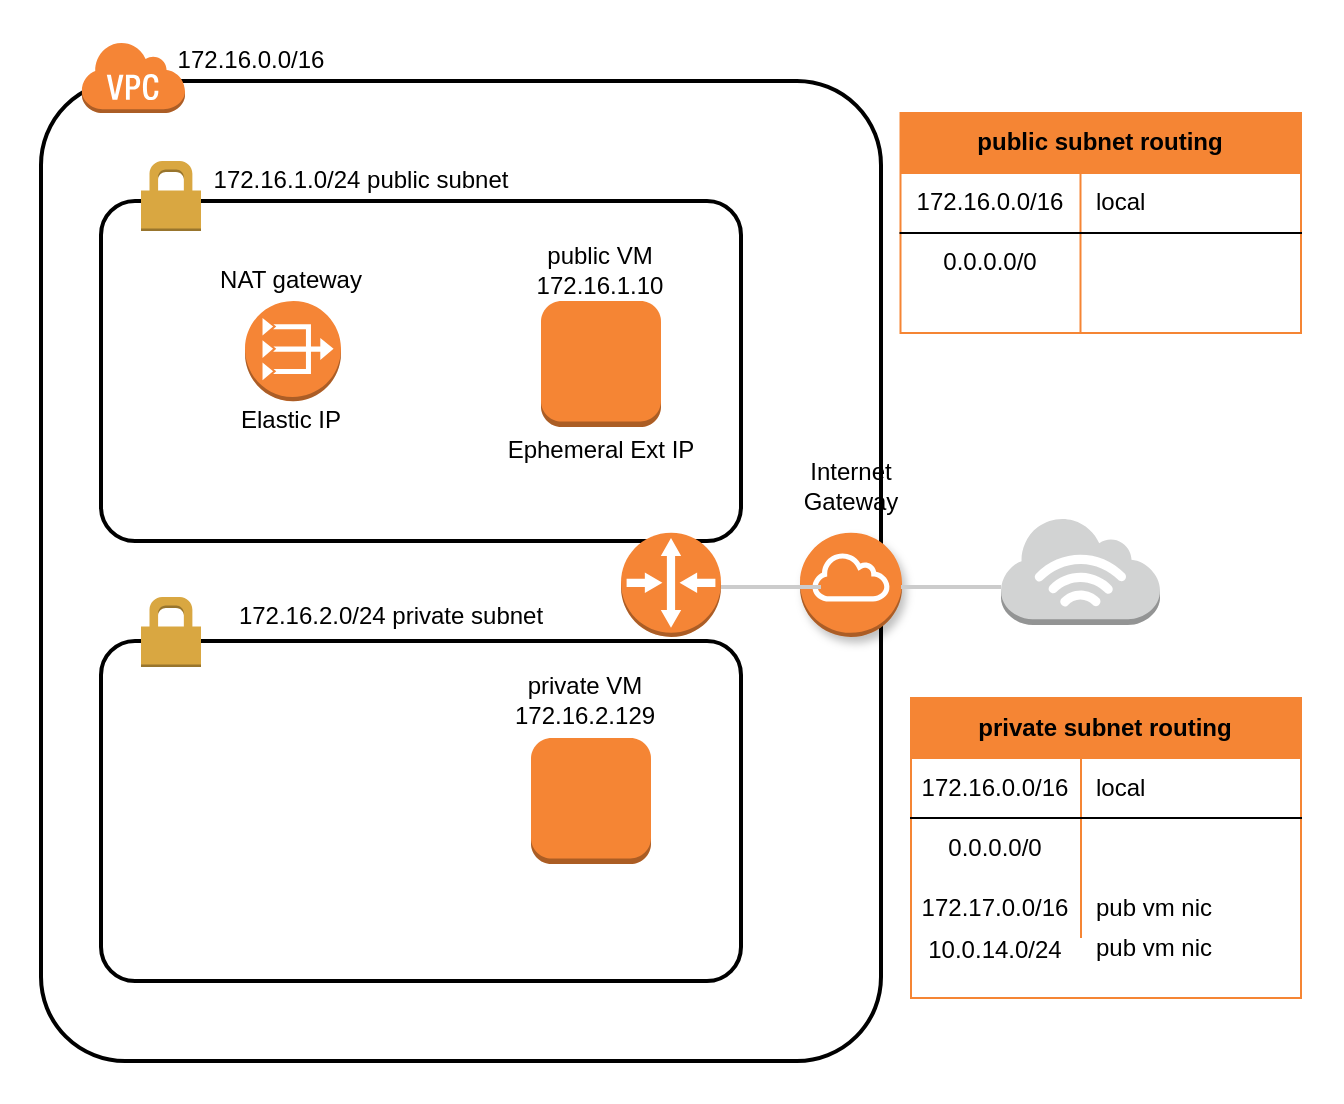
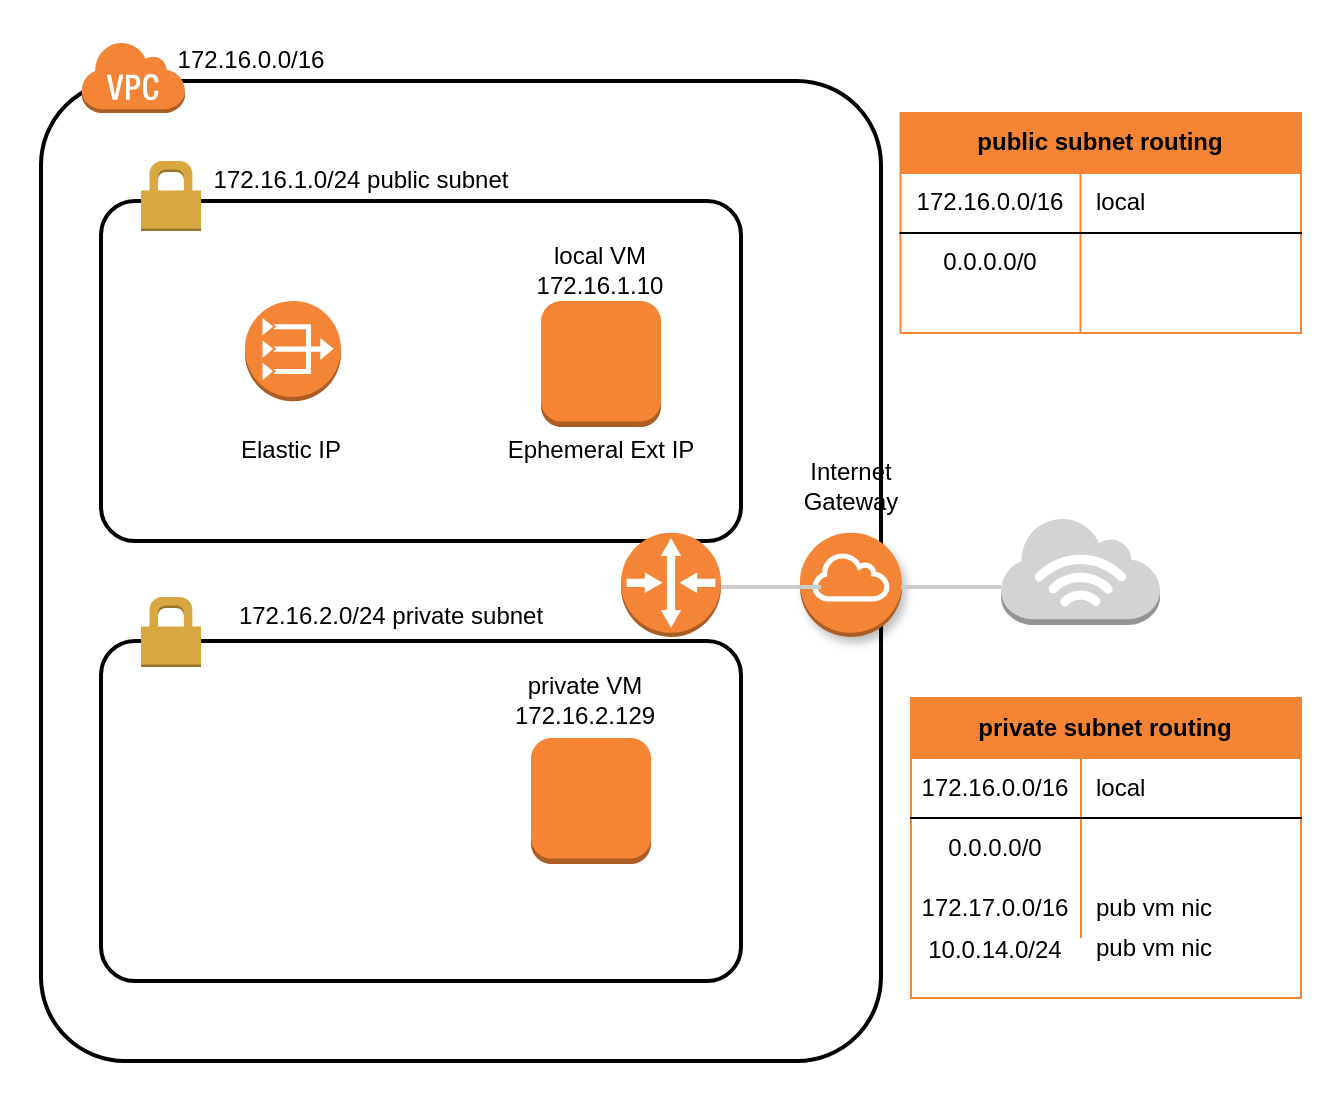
node "public VM 172.16.1.10": label "public VM 172.16.1.10" -> "local VM 172.16.1.10"
node "NAT gateway": removed
node "Elastic IP": moved (291, 421) -> (291, 451)
